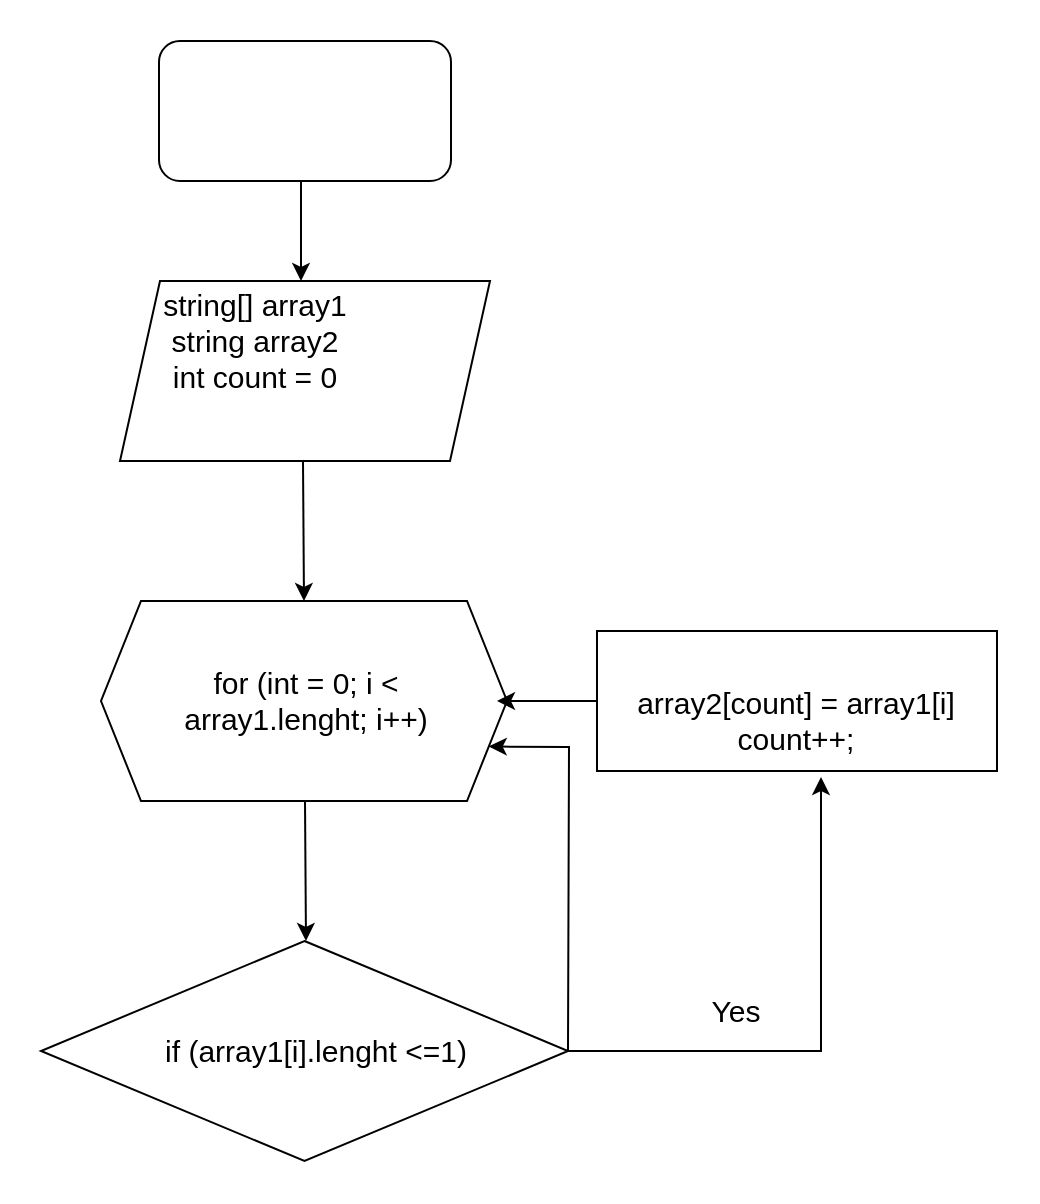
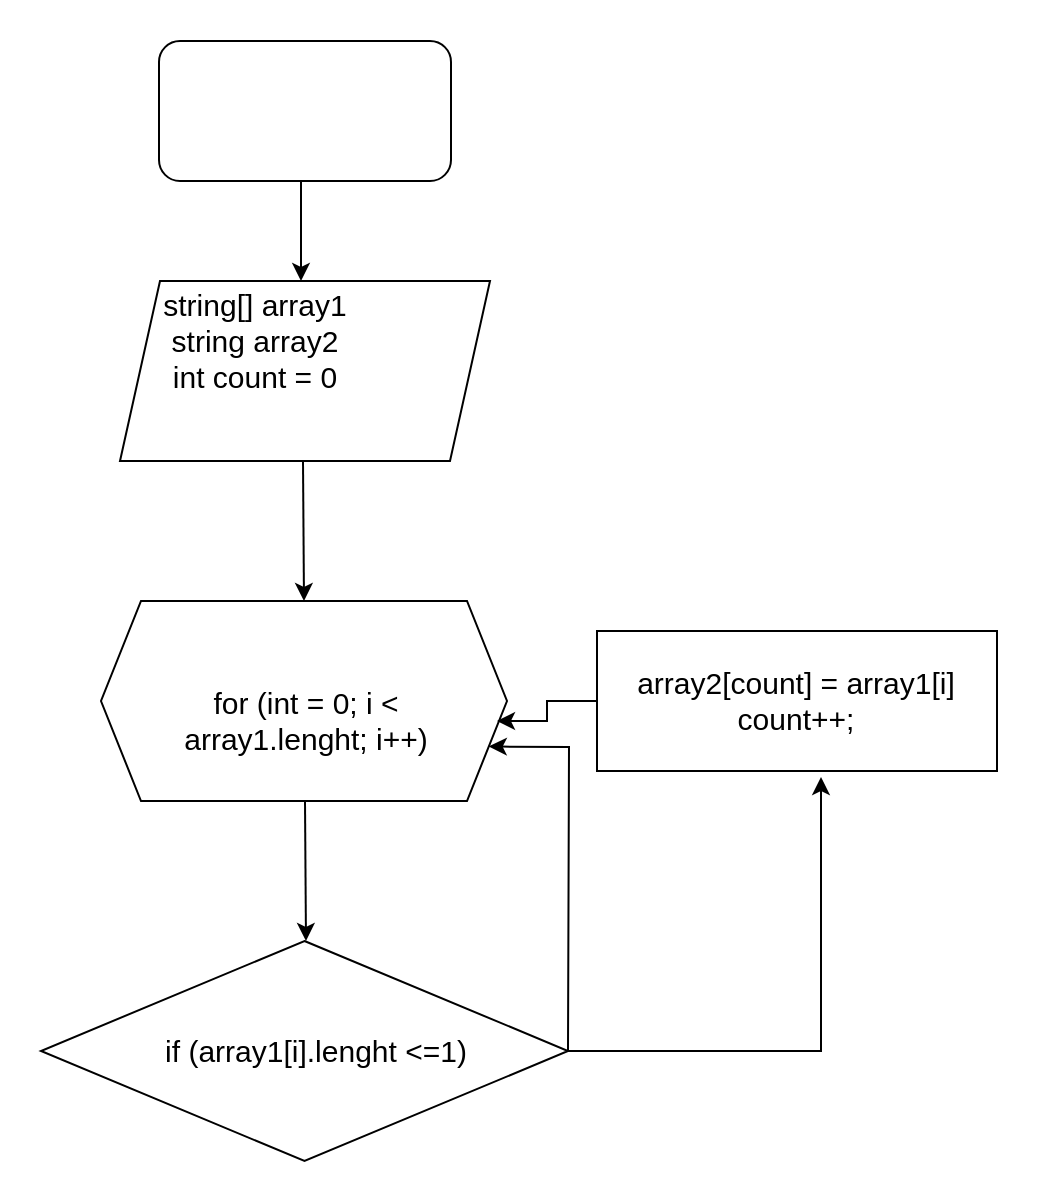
node "for (int = 0; i < array1.lenght; i++)": moved (307, 701) -> (307, 721)
node "array2[count] = array1[i] count++;": moved (797, 721) -> (797, 701)
node "Yes": removed
